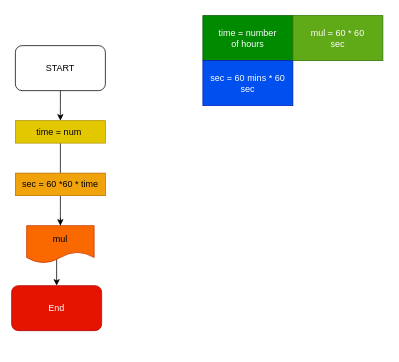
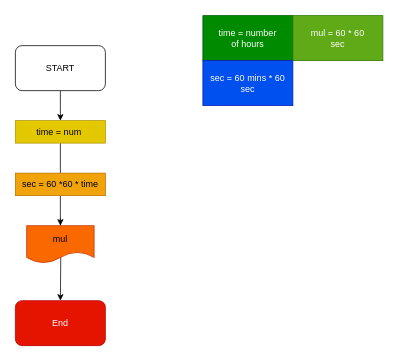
node "End": moved (57, 308) -> (60, 323)
